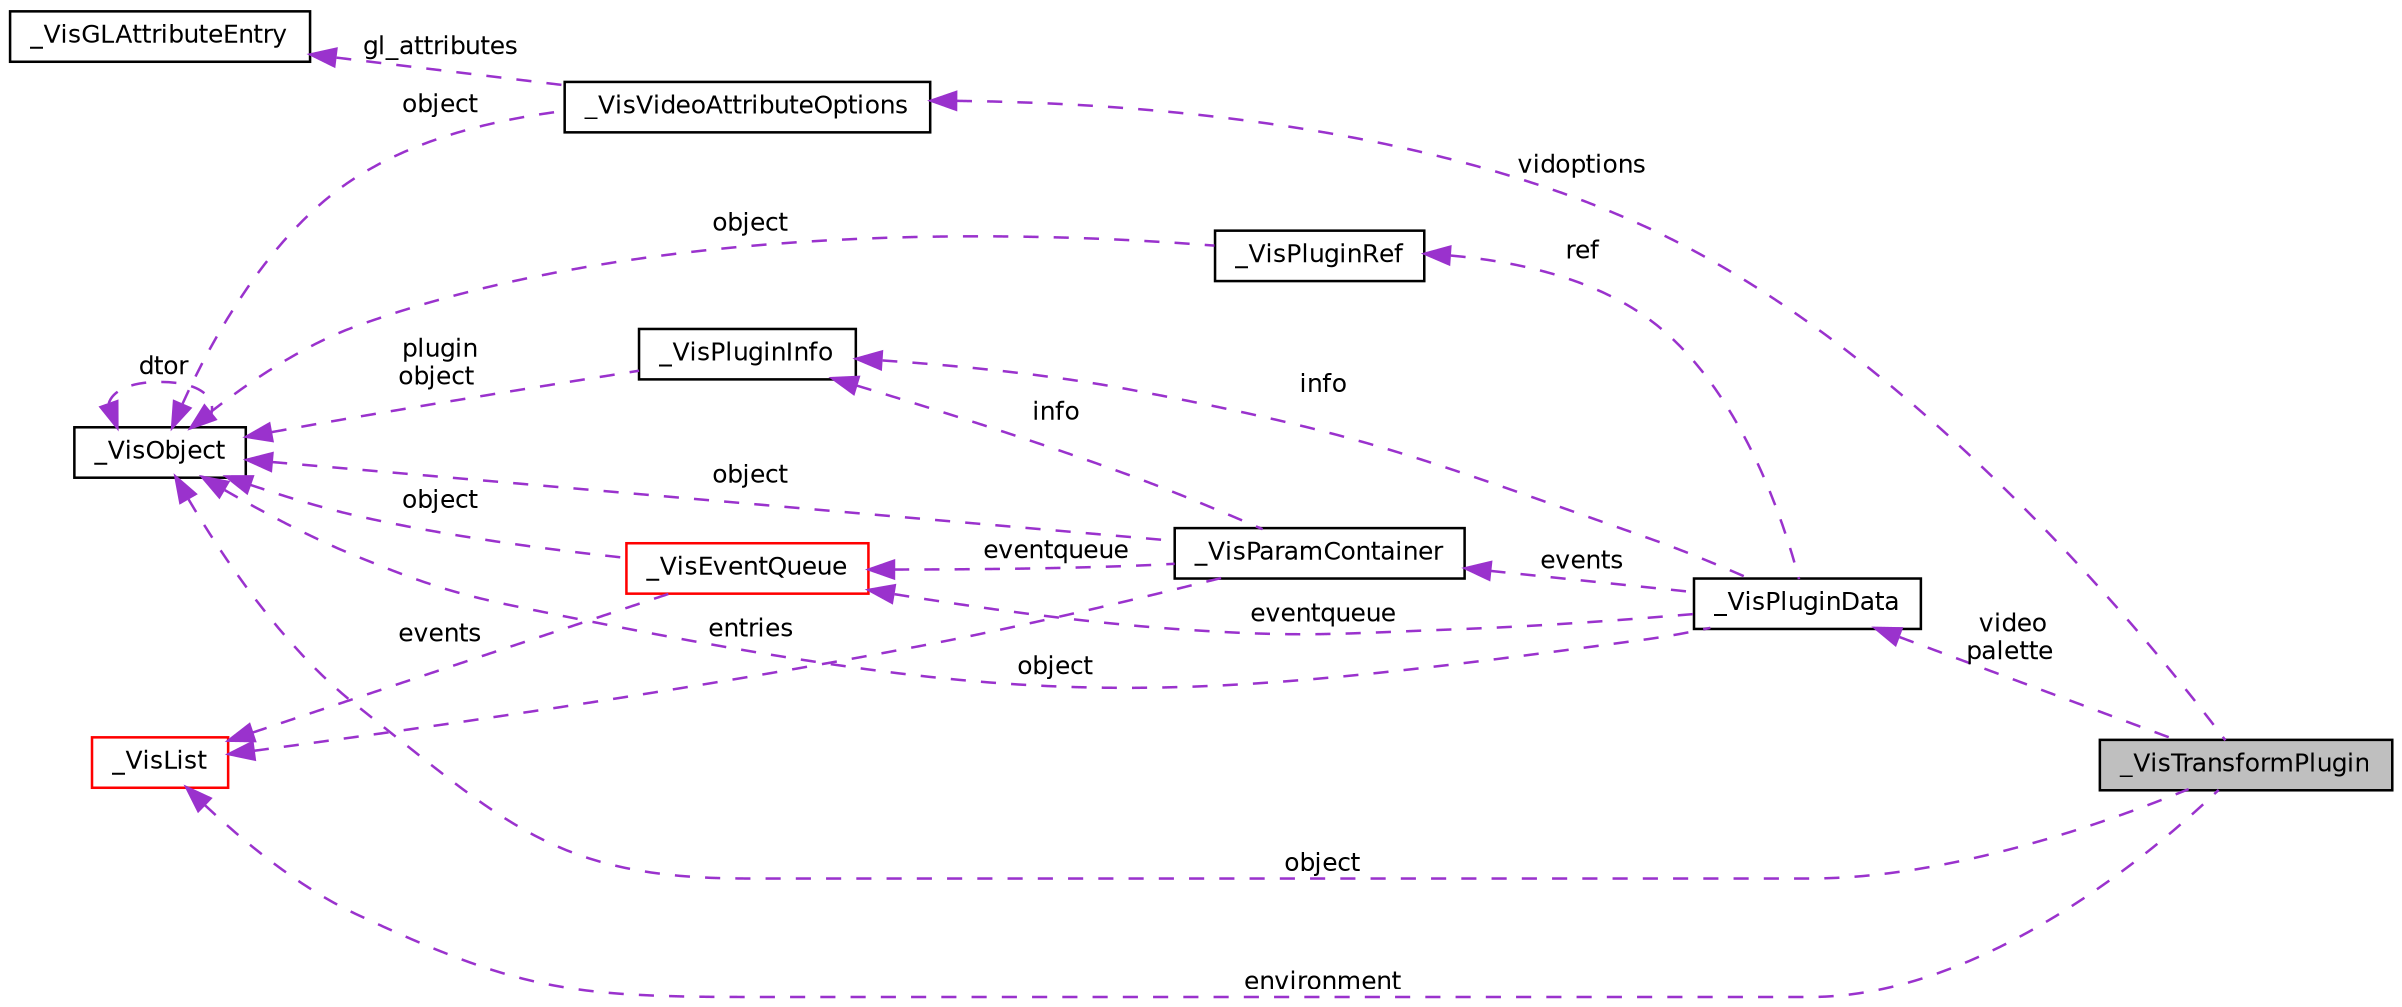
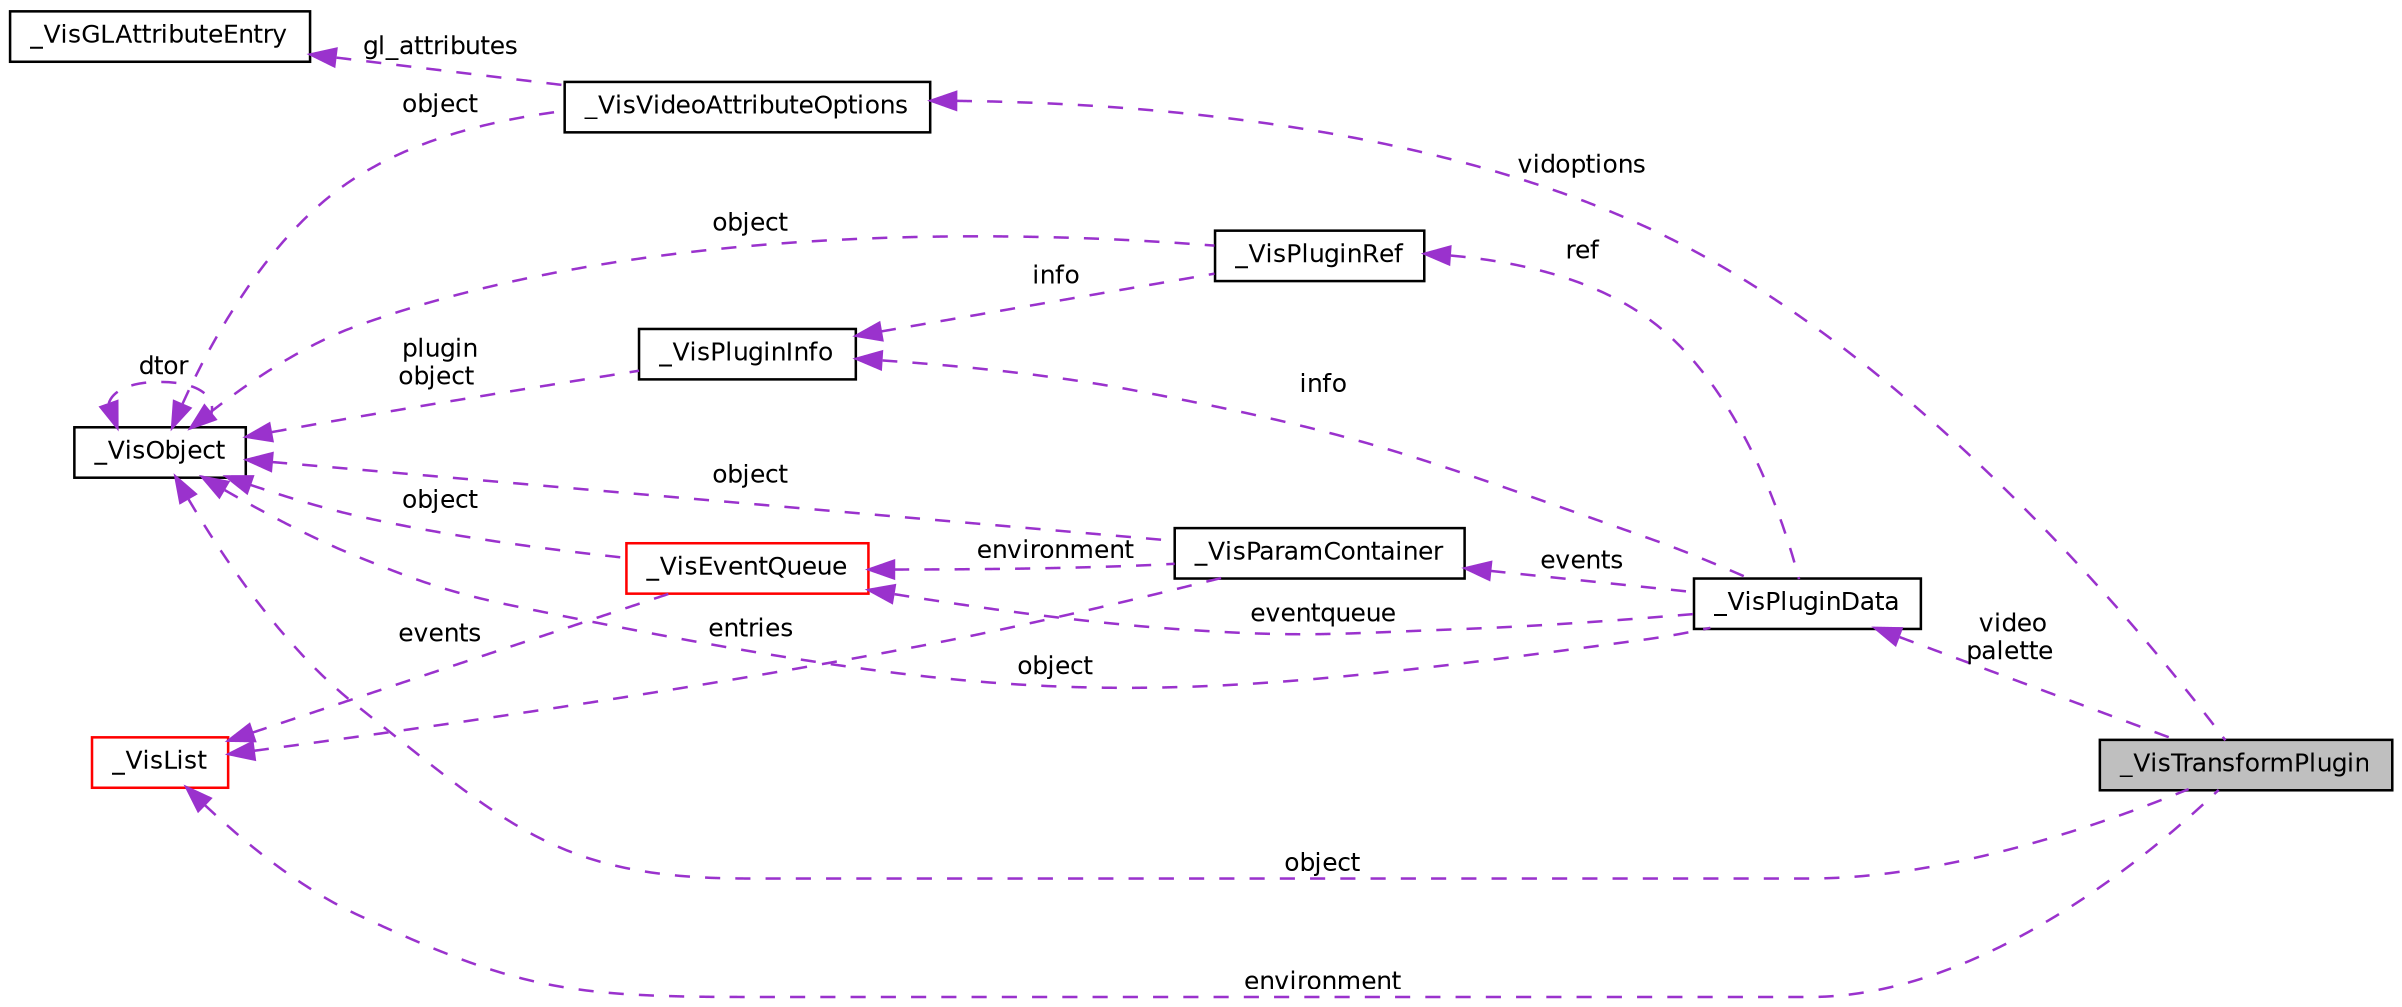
edge "_VisParamContainer" -> "_VisPluginInfo": now "_VisPluginRef" -> "_VisPluginInfo"
edge "_VisParamContainer" -> "_VisEventQueue": label " eventqueue" -> " environment"
